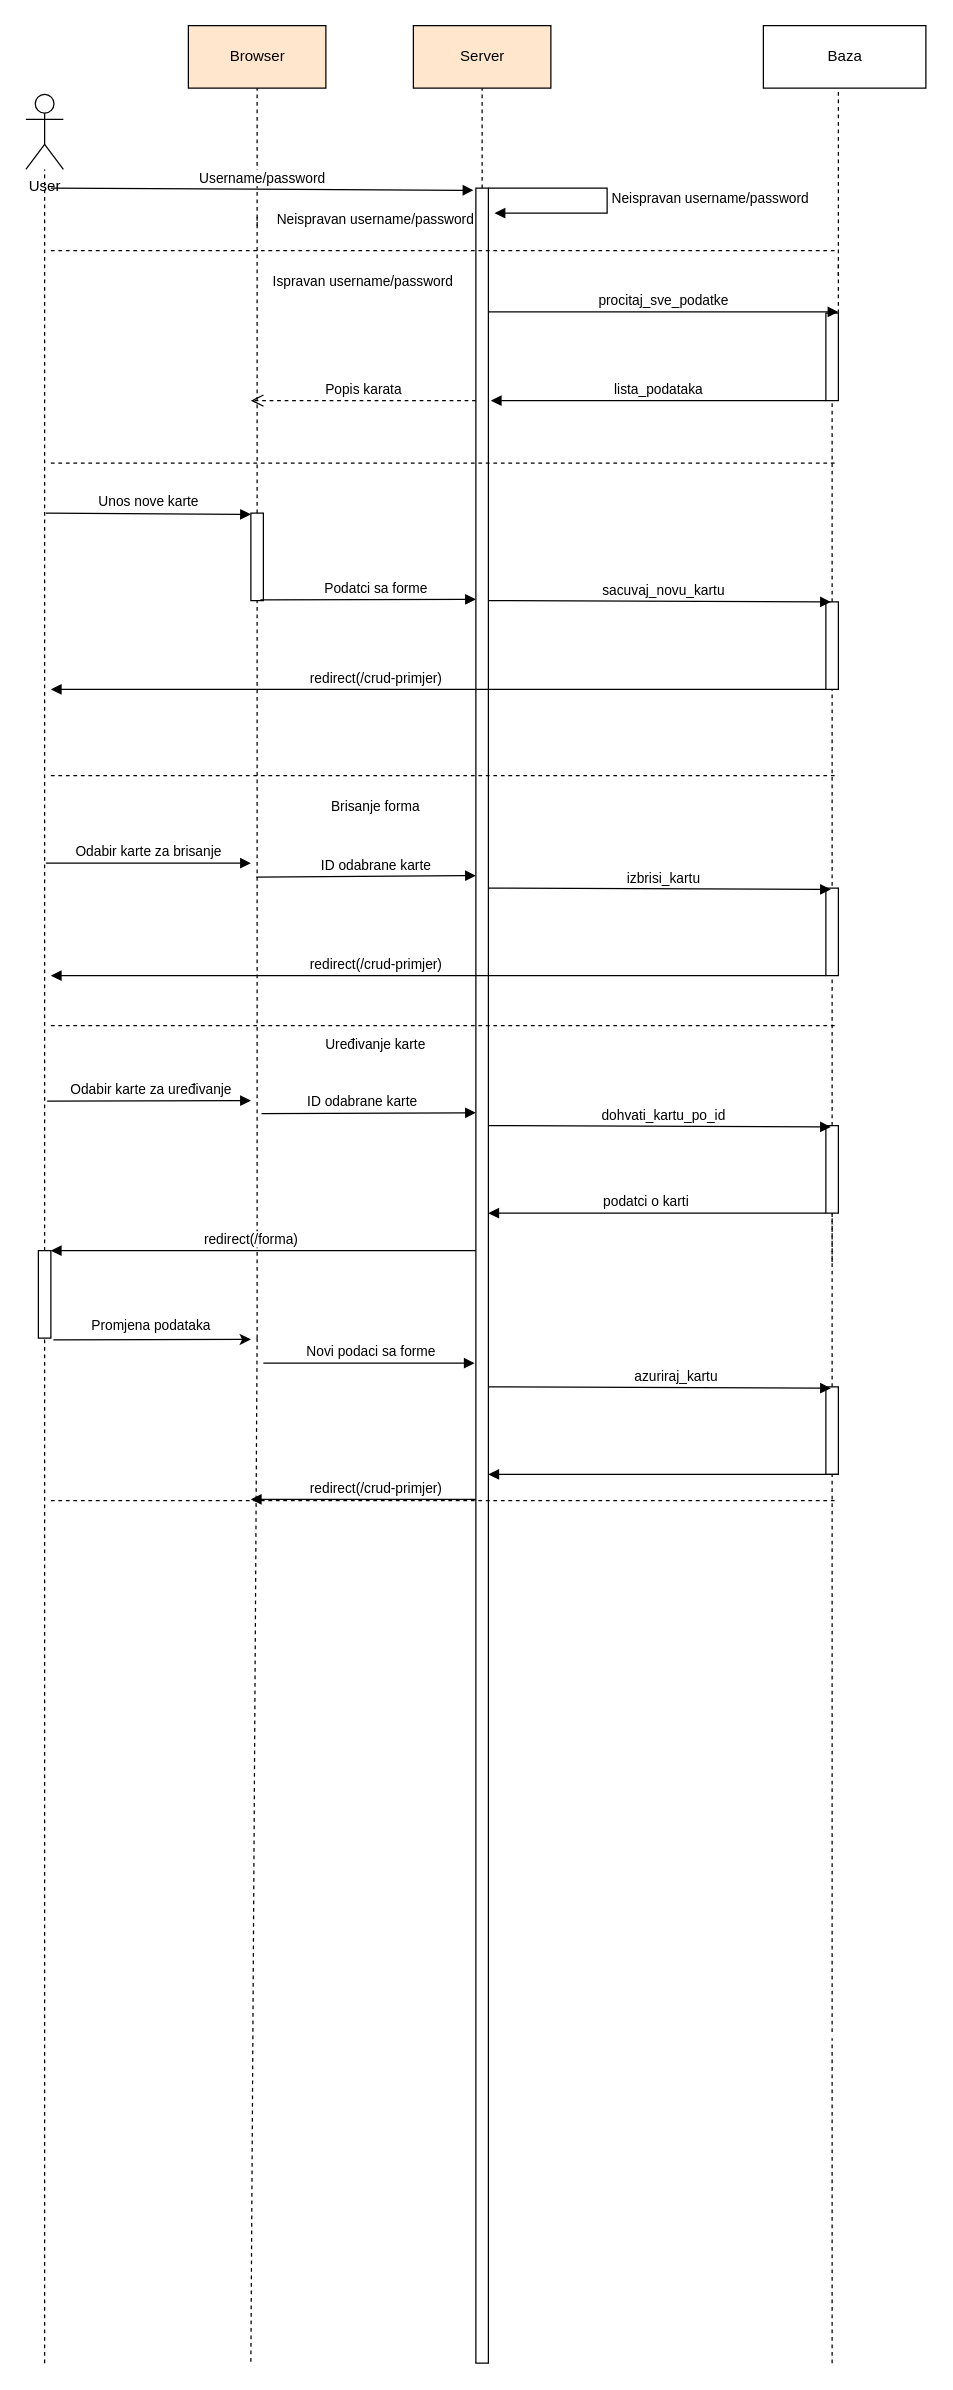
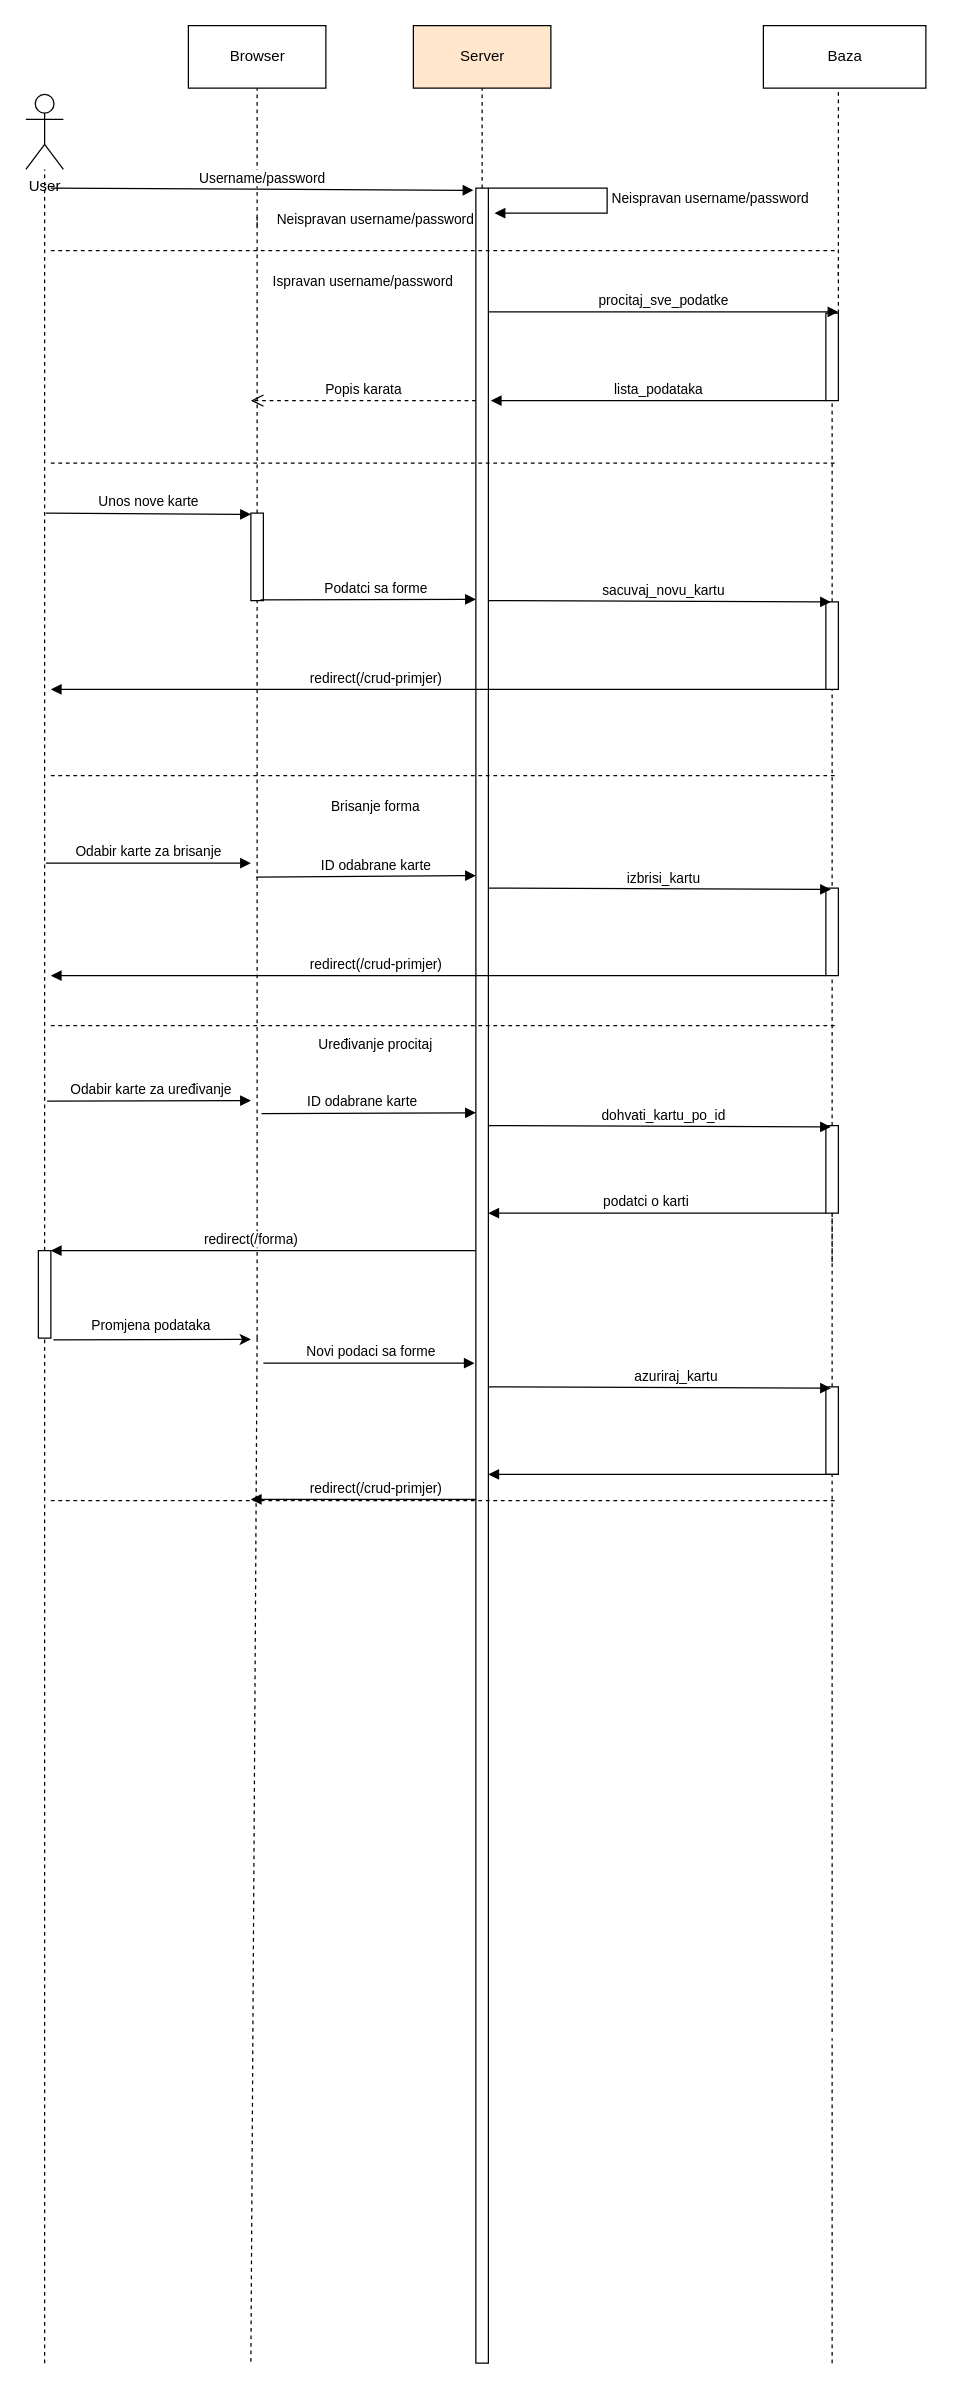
node "Browser": fillcolor #ffe6cc -> #ffffff
node "Uređivanje karte": label "Uređivanje karte" -> "Uređivanje procitaj"
